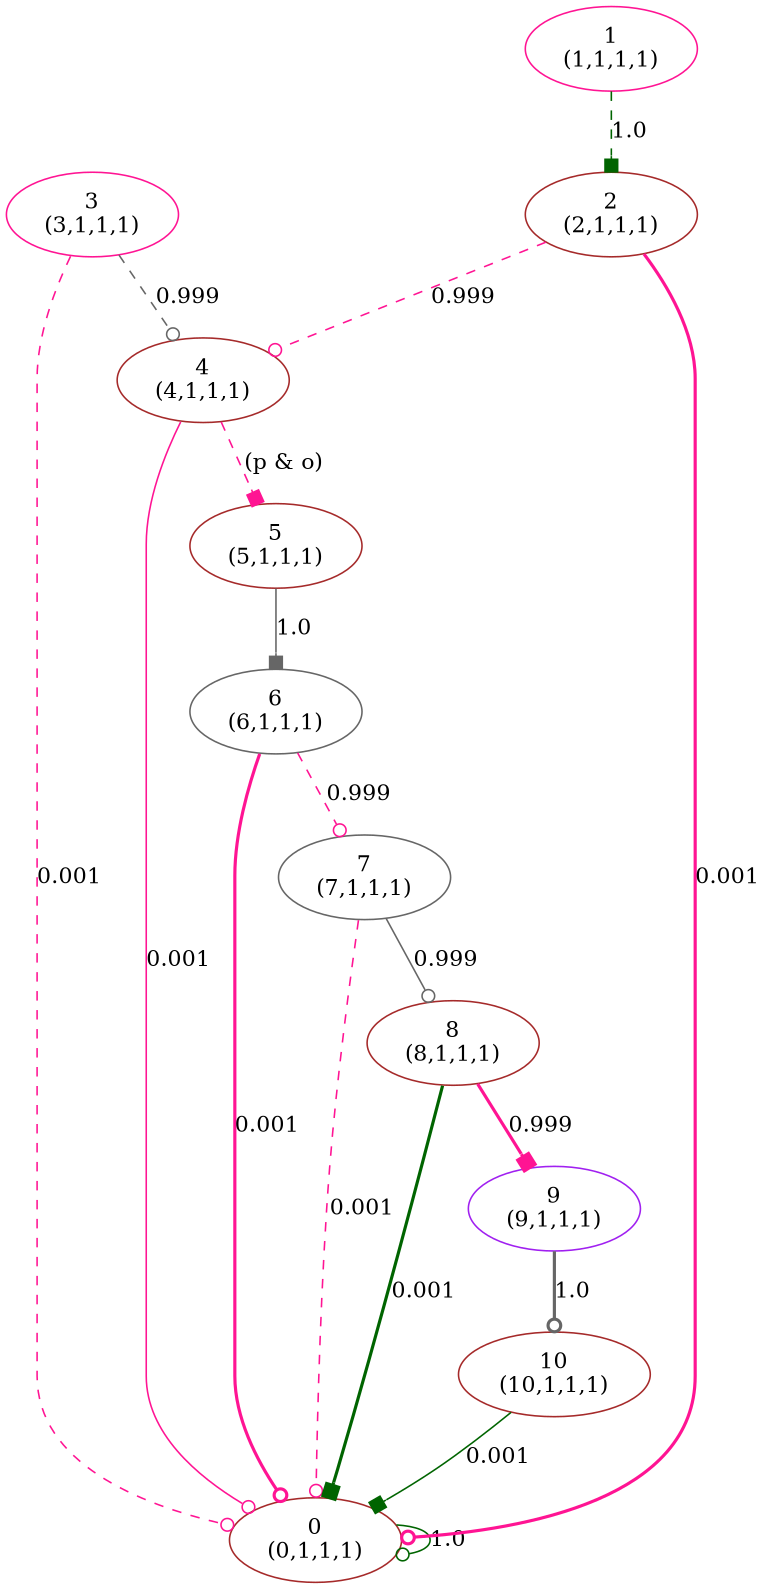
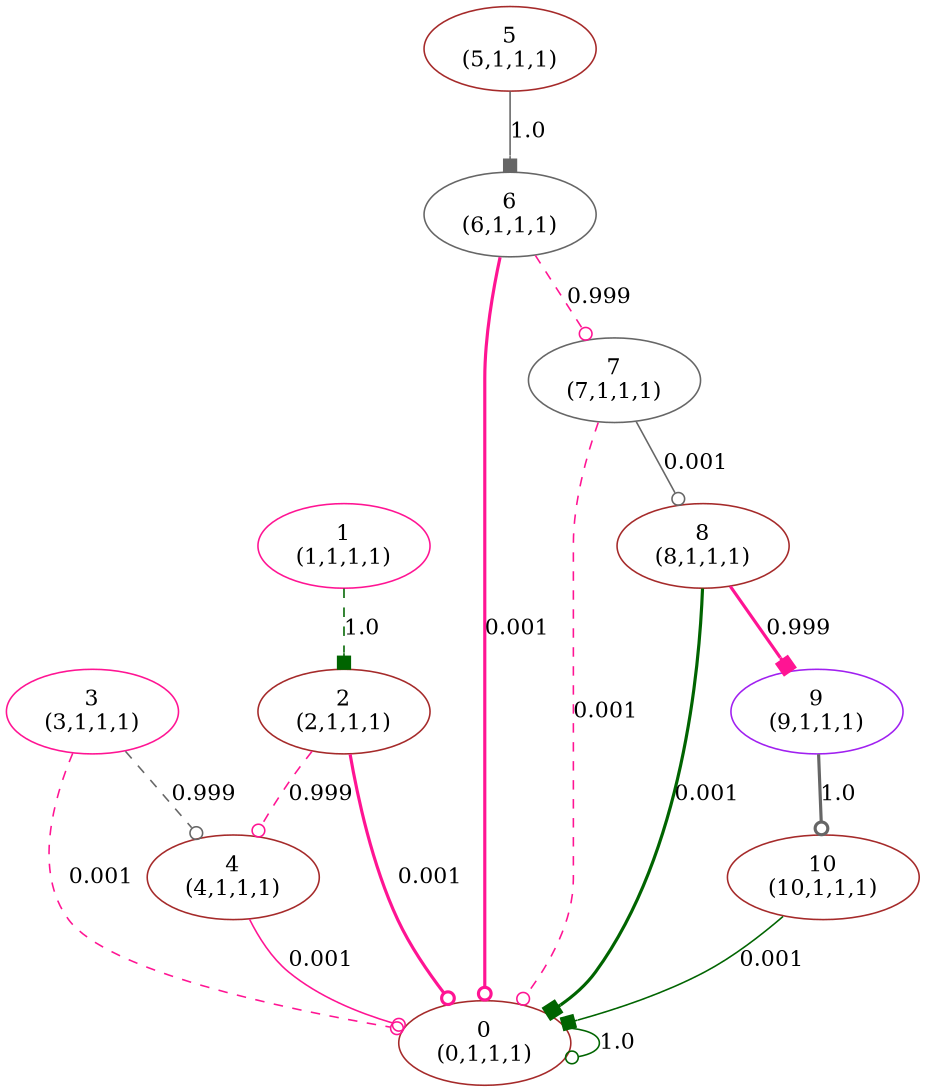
edge "4 (4,1,1,1)" -> "5 (5,1,1,1)": removed, label "(p & o)"
edge "7 (7,1,1,1)" -> "8 (8,1,1,1)": label "0.999" -> "0.001"
